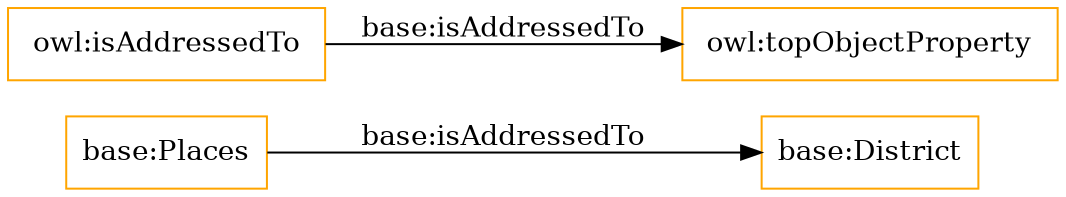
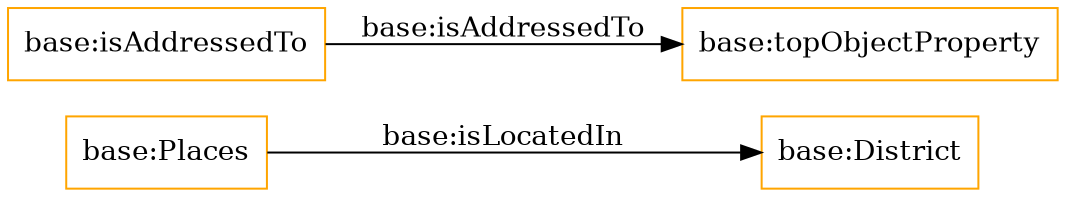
node "owl:isAddressedTo": label "owl:isAddressedTo" -> "base:isAddressedTo"
node "owl:topObjectProperty": label "owl:topObjectProperty" -> "base:topObjectProperty"
edge "base:Places" -> "base:District": label "base:isAddressedTo" -> "base:isLocatedIn"
